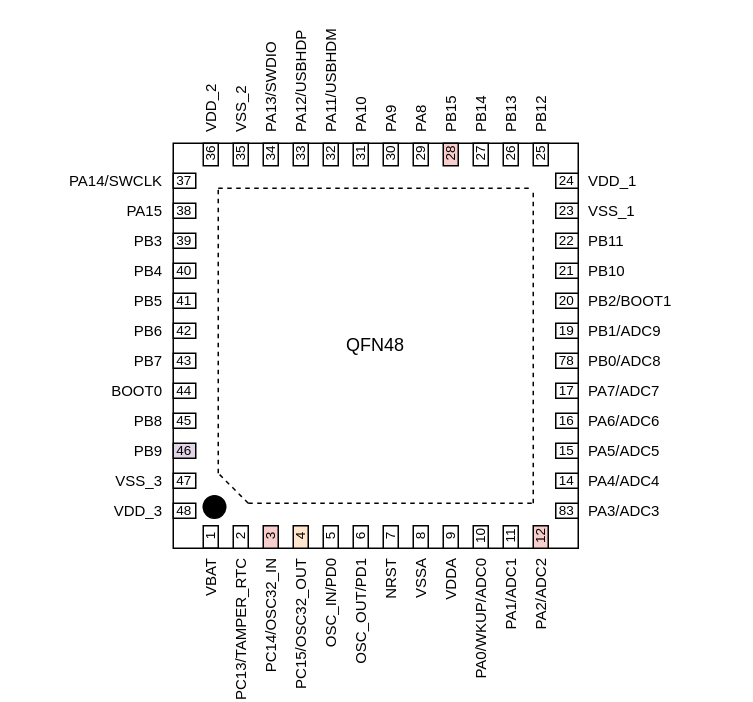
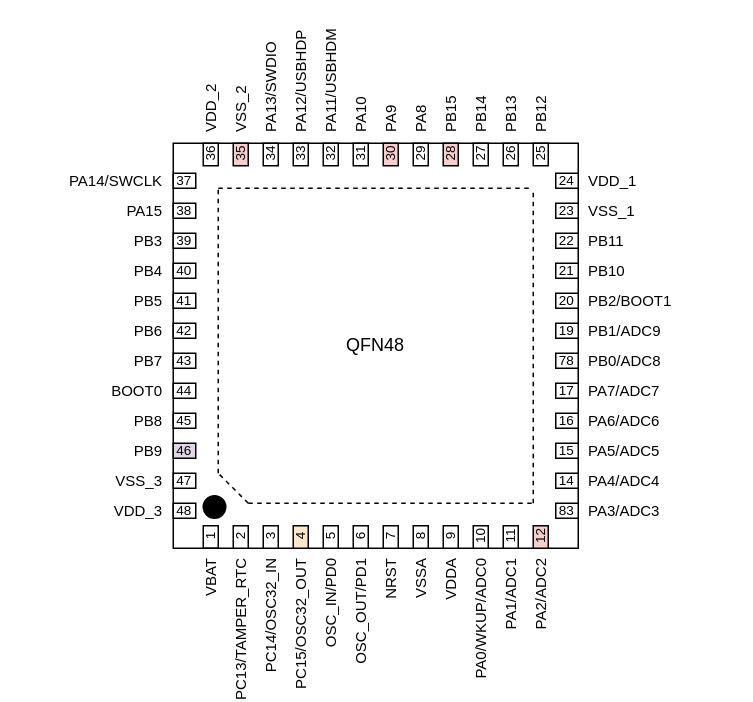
node "35": fillcolor #ffffff -> #f8cecc
node "30": fillcolor #ffffff -> #f8cecc
node "3": fillcolor #f8cecc -> #ffffff
